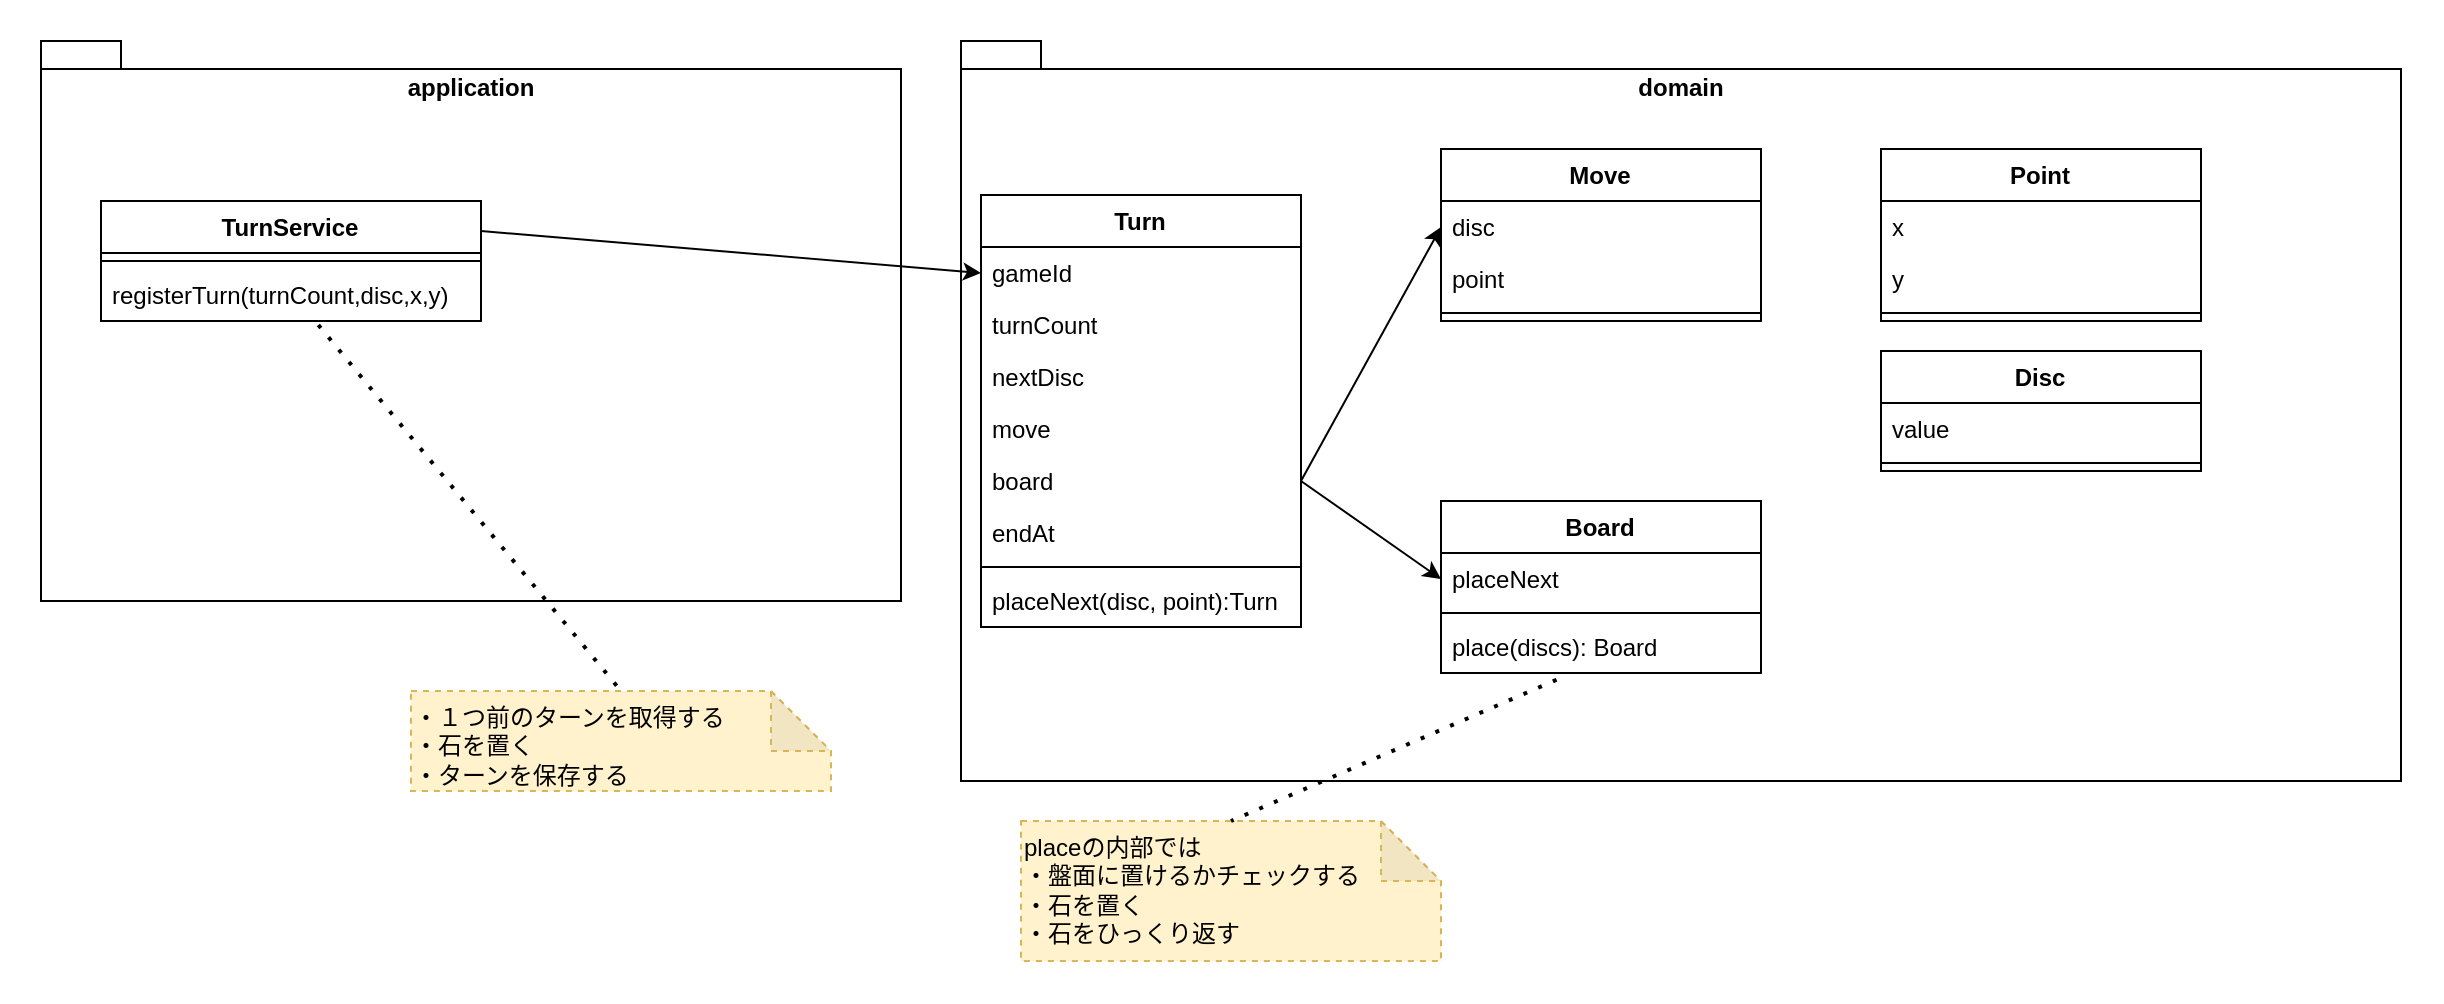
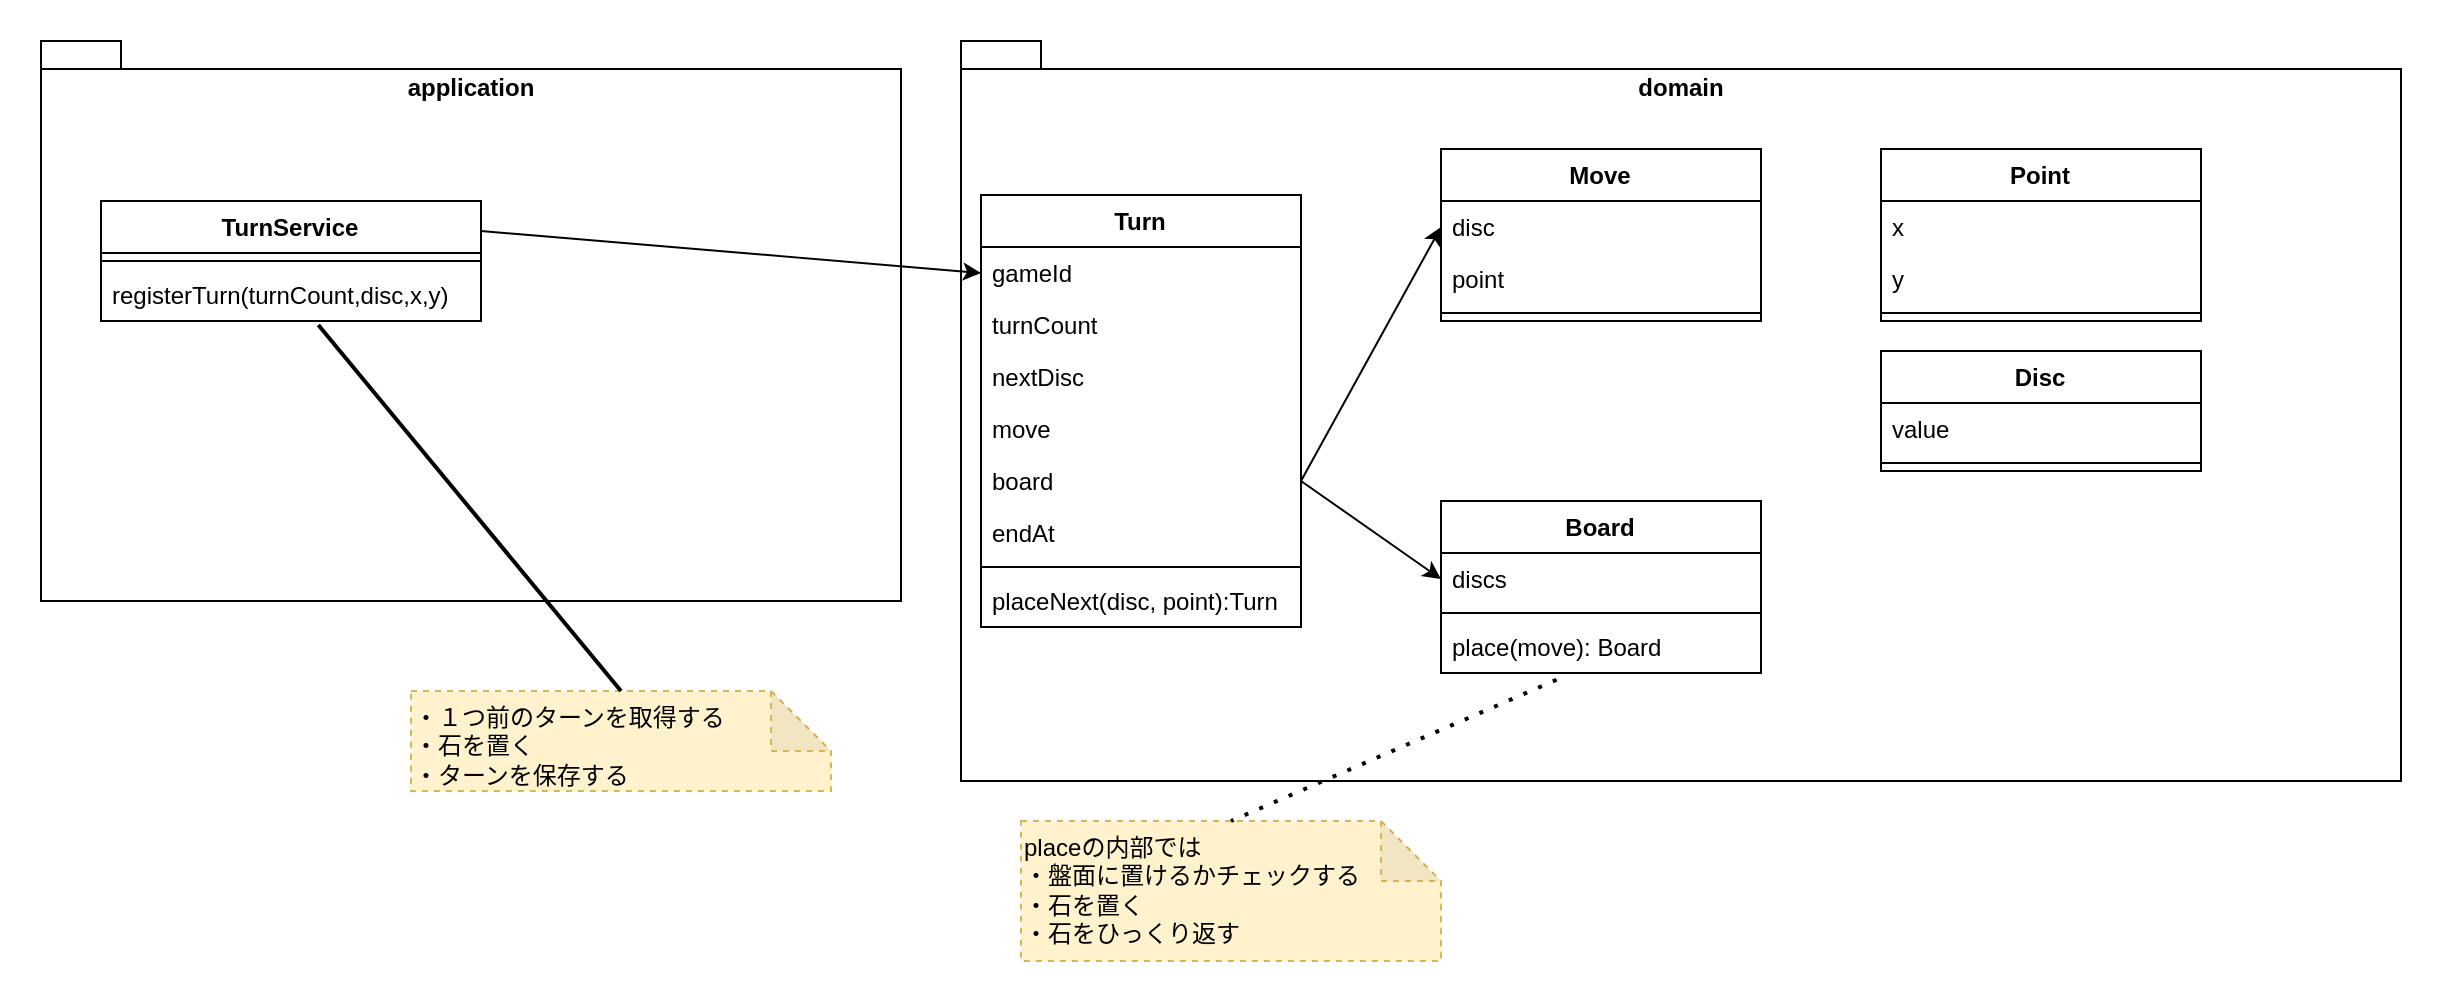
edge "registerTurn(turnCount,disc,x,y)" -- "・１つ前のターンを取得する・石を置く・ターンを保存する": style dashed -> solid
node "placeNext": label "placeNext" -> "discs"
node "place(discs): Board": label "place(discs): Board" -> "place(move): Board"
